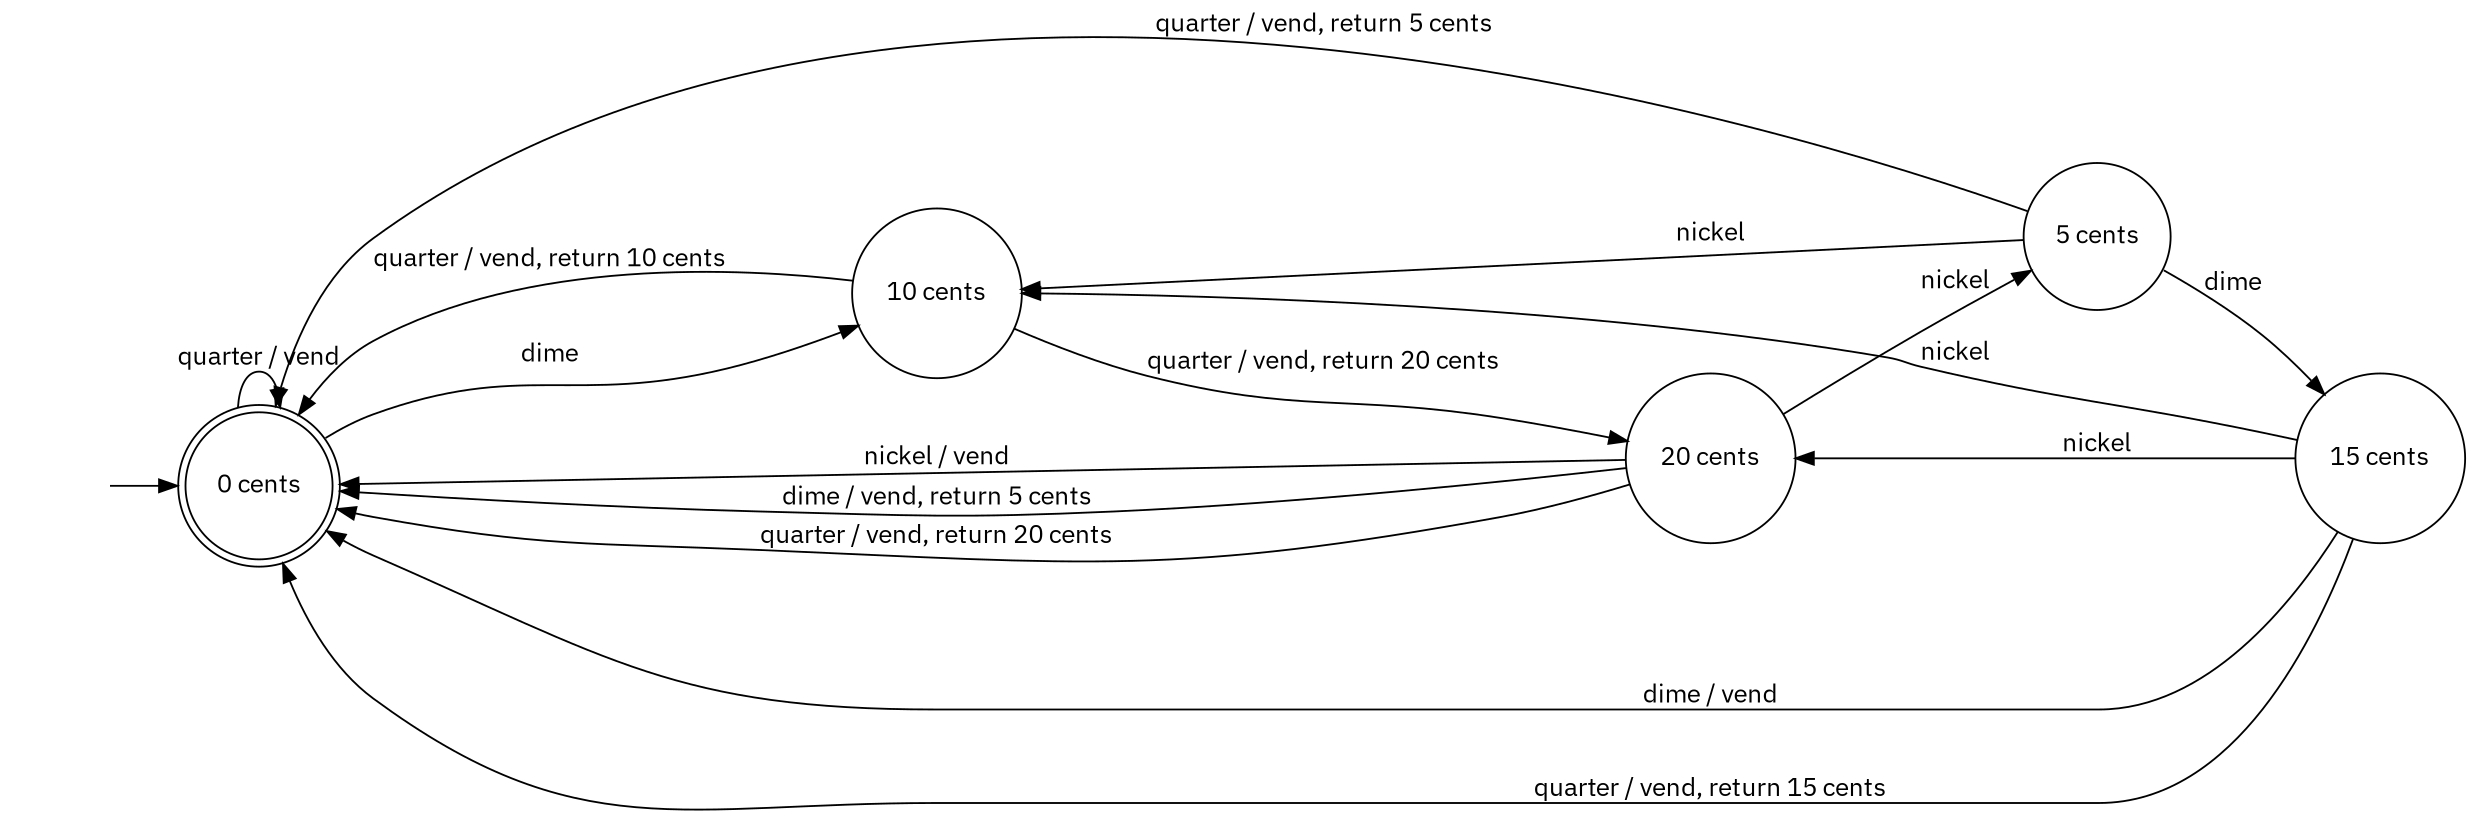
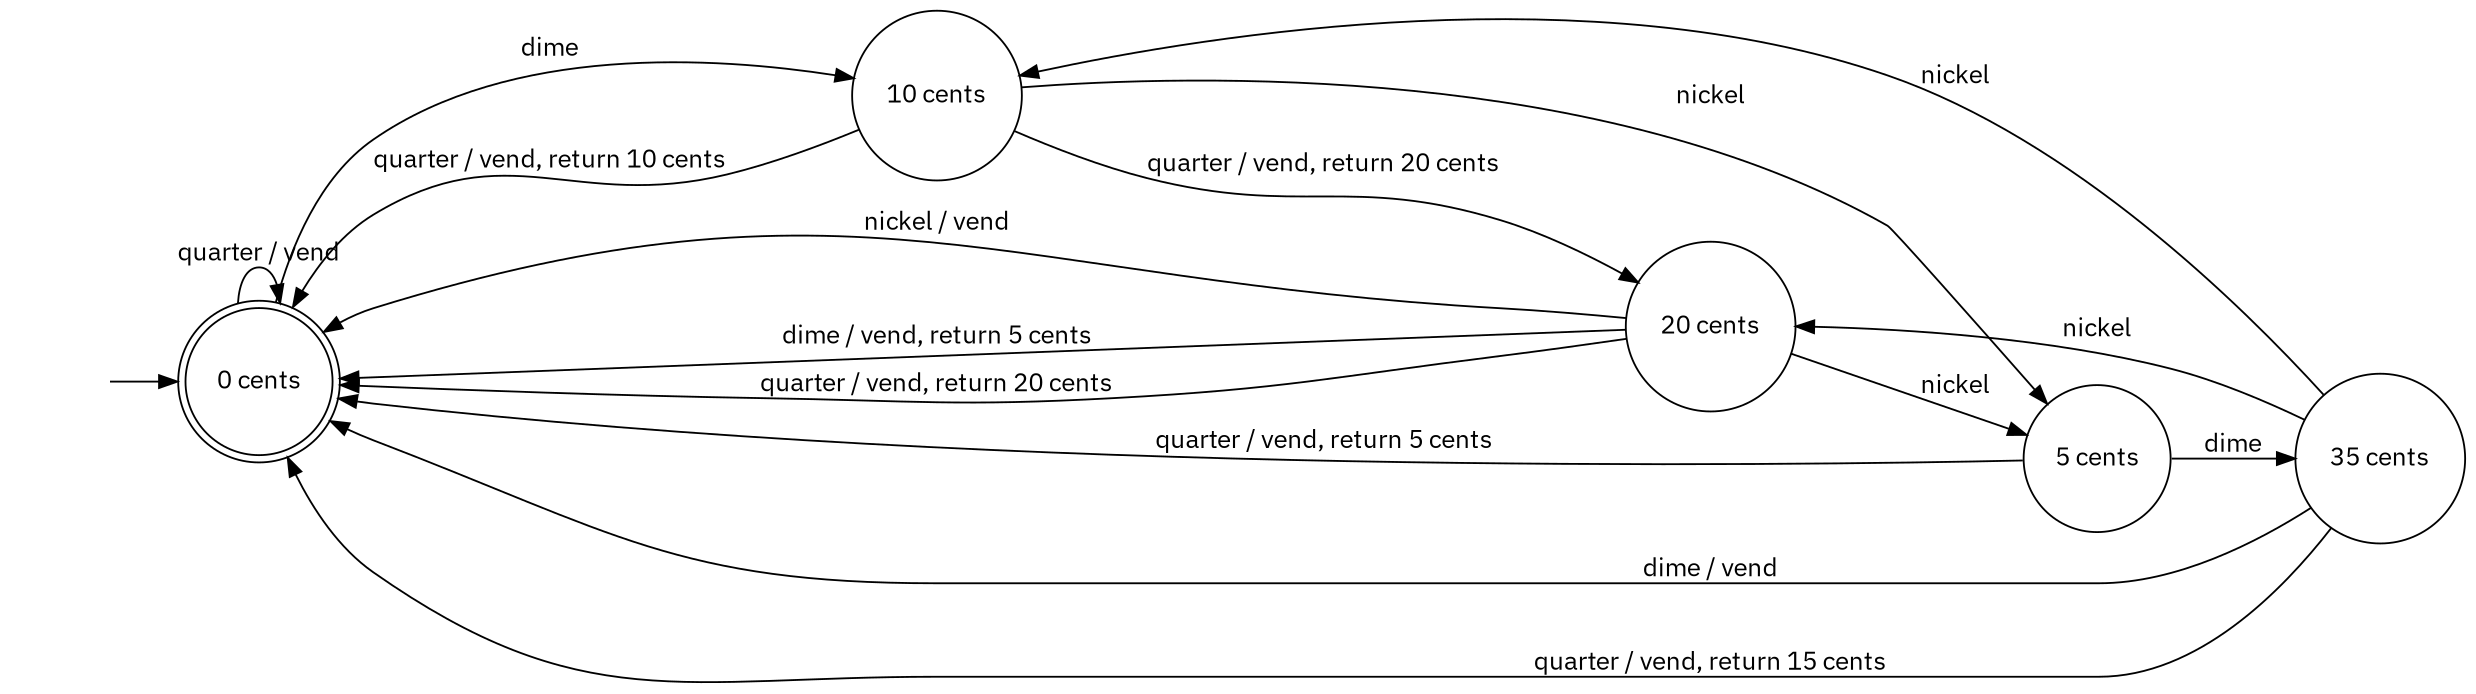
edge "5 cents" -> "10 cents": reversed
node "15 cents": label "15 cents" -> "35 cents"
